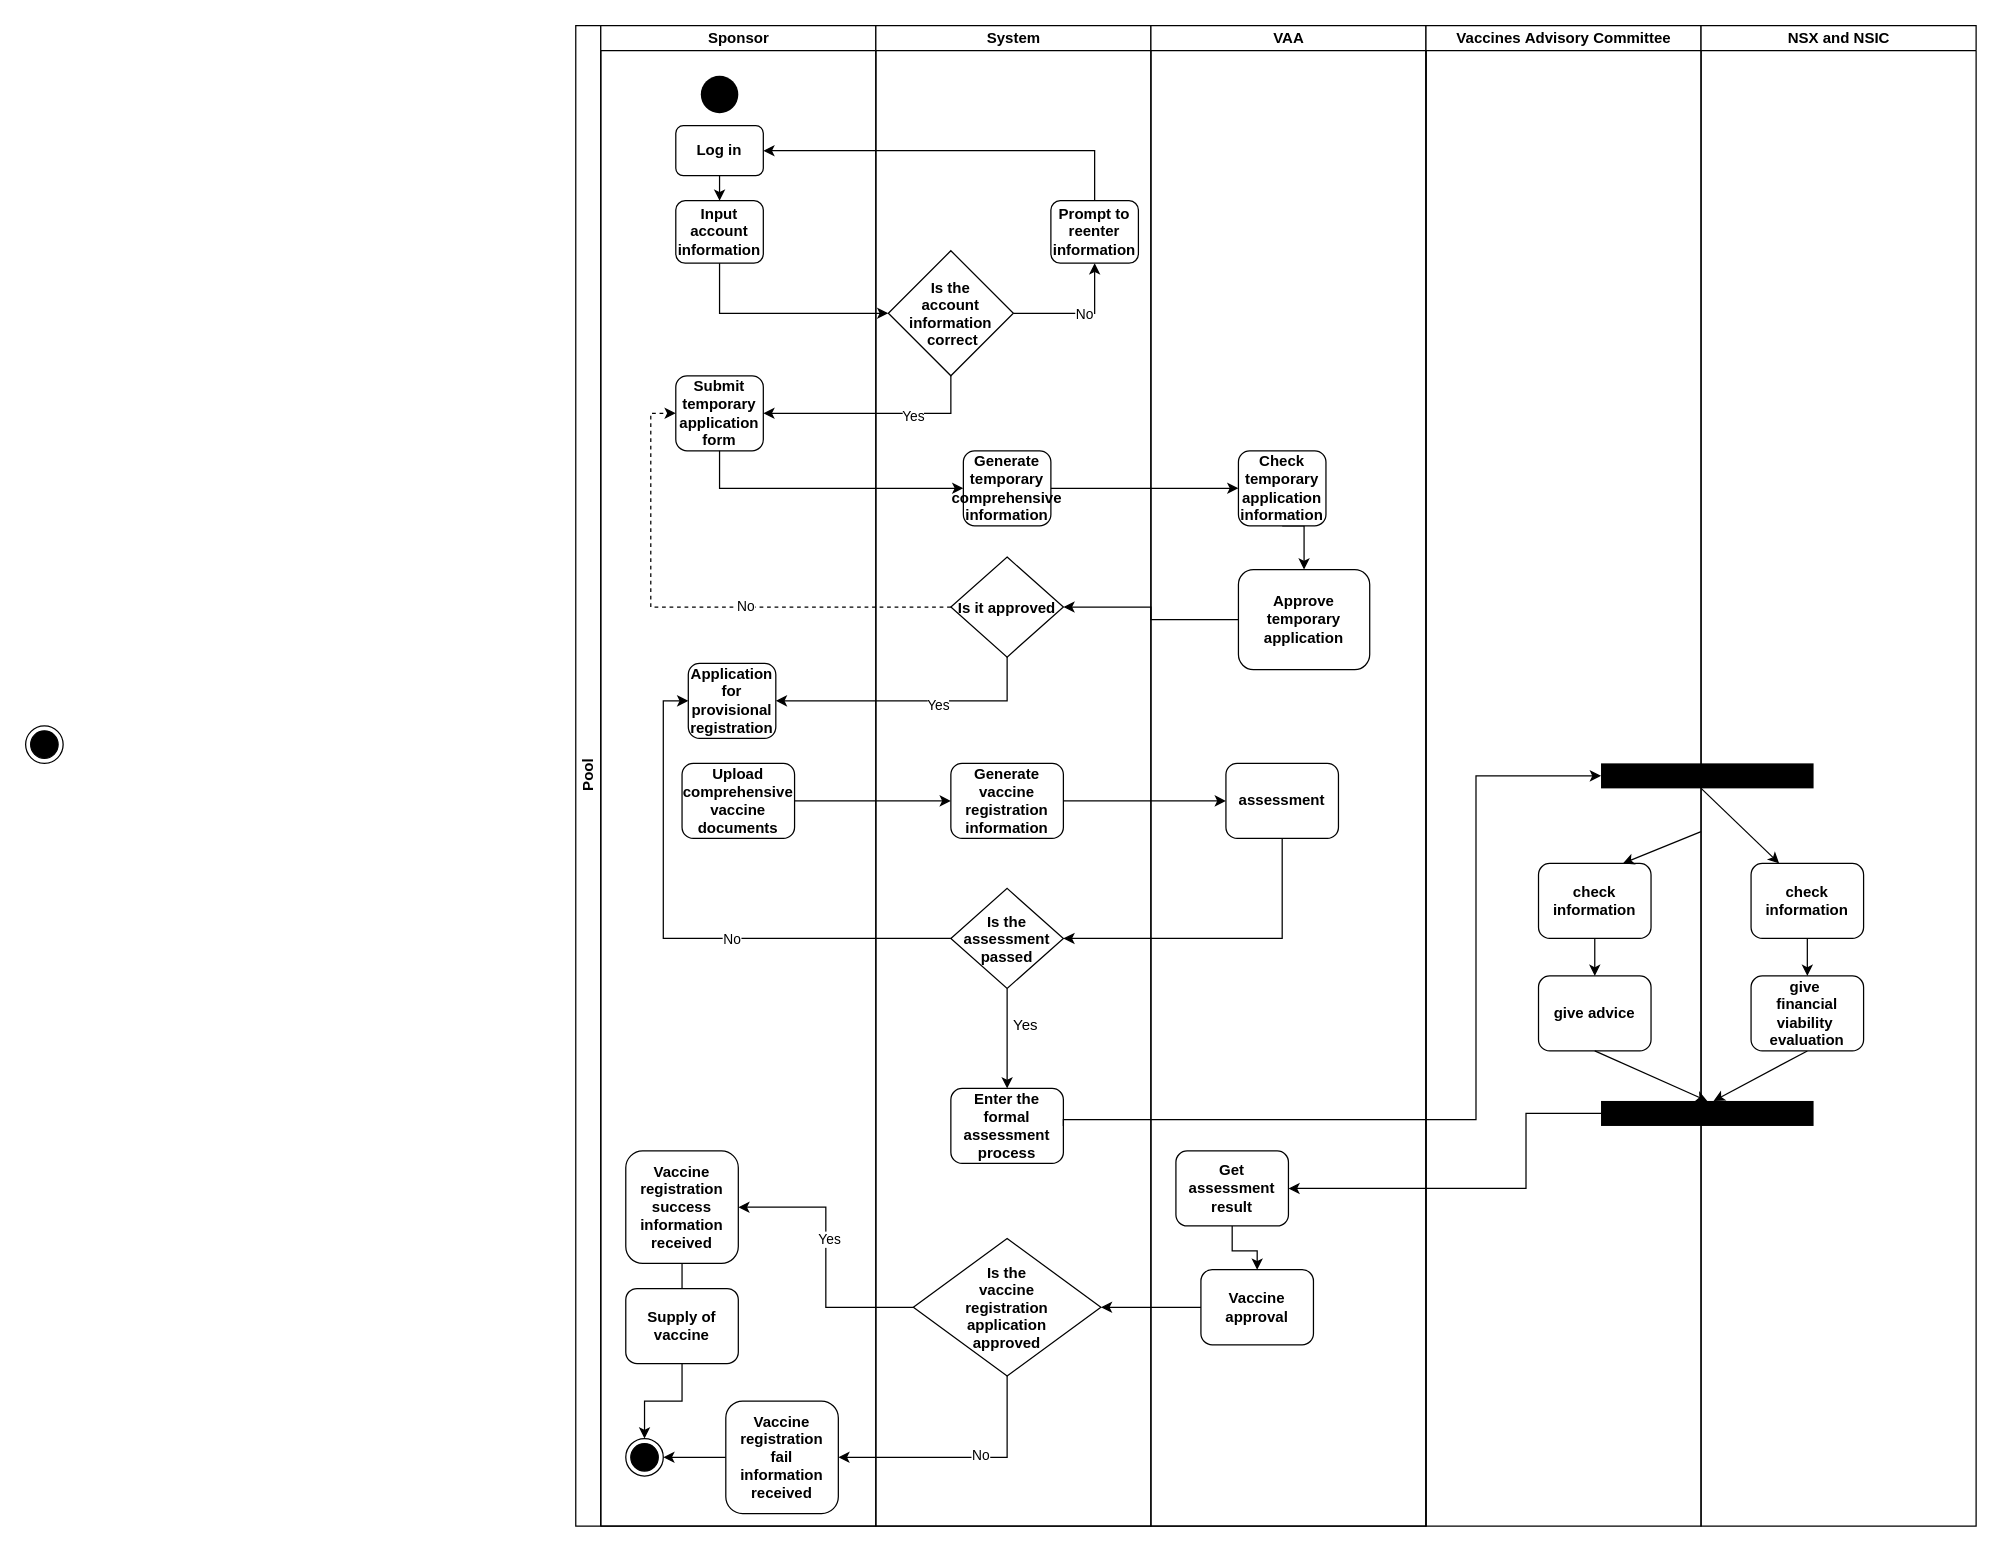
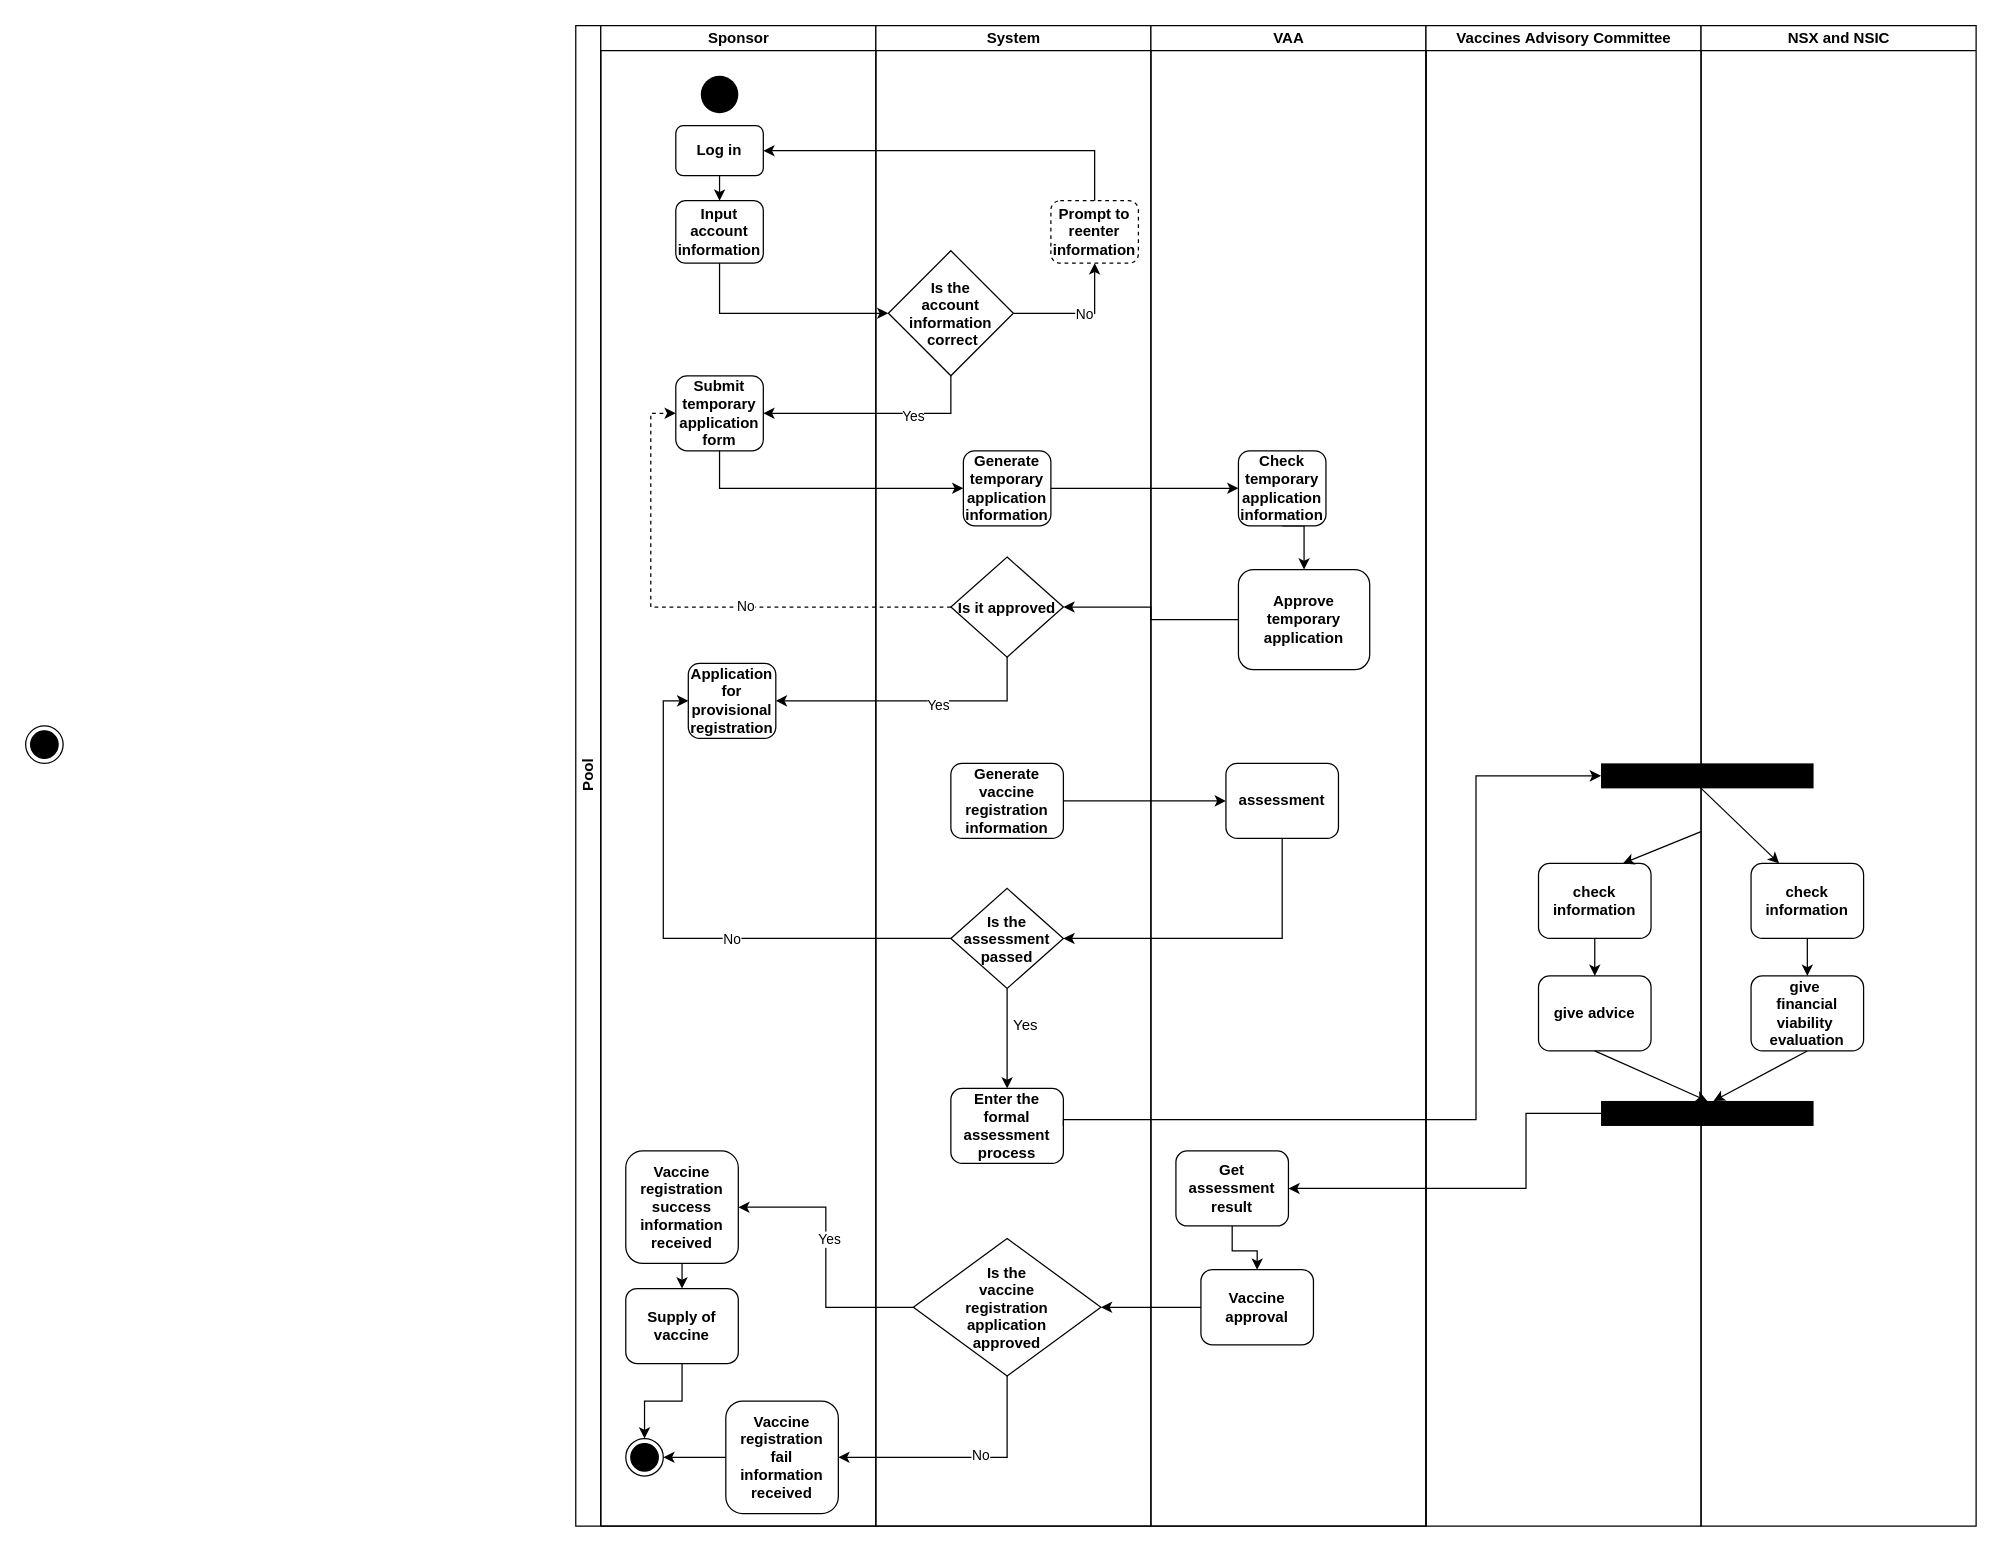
node "Prompt to reenter information": style solid -> dashed
node "Generate temporary comprehensive information": label "Generate temporary comprehensive information" -> "Generate temporary application information"
node "Upload comprehensive vaccine documents": removed
edge "Upload comprehensive vaccine documents" -> "Generate vaccine registration information": removed
edge "Vaccine registration success information received" -- "Supply of vaccine": arrowhead none -> classic
